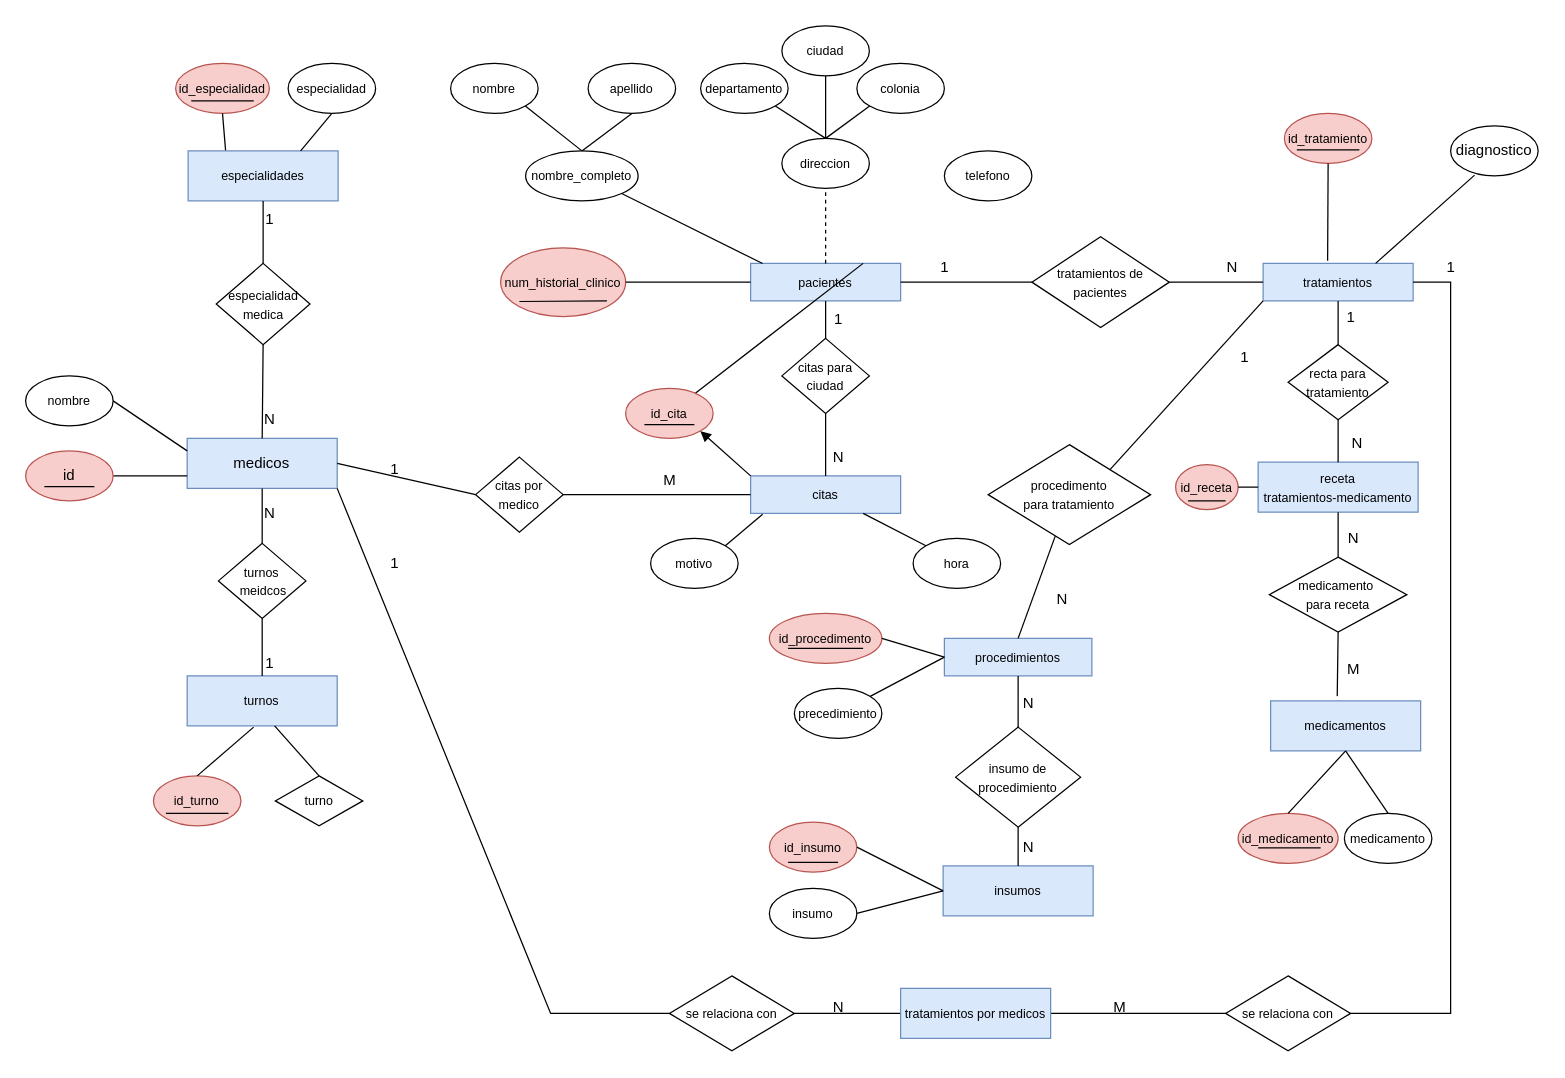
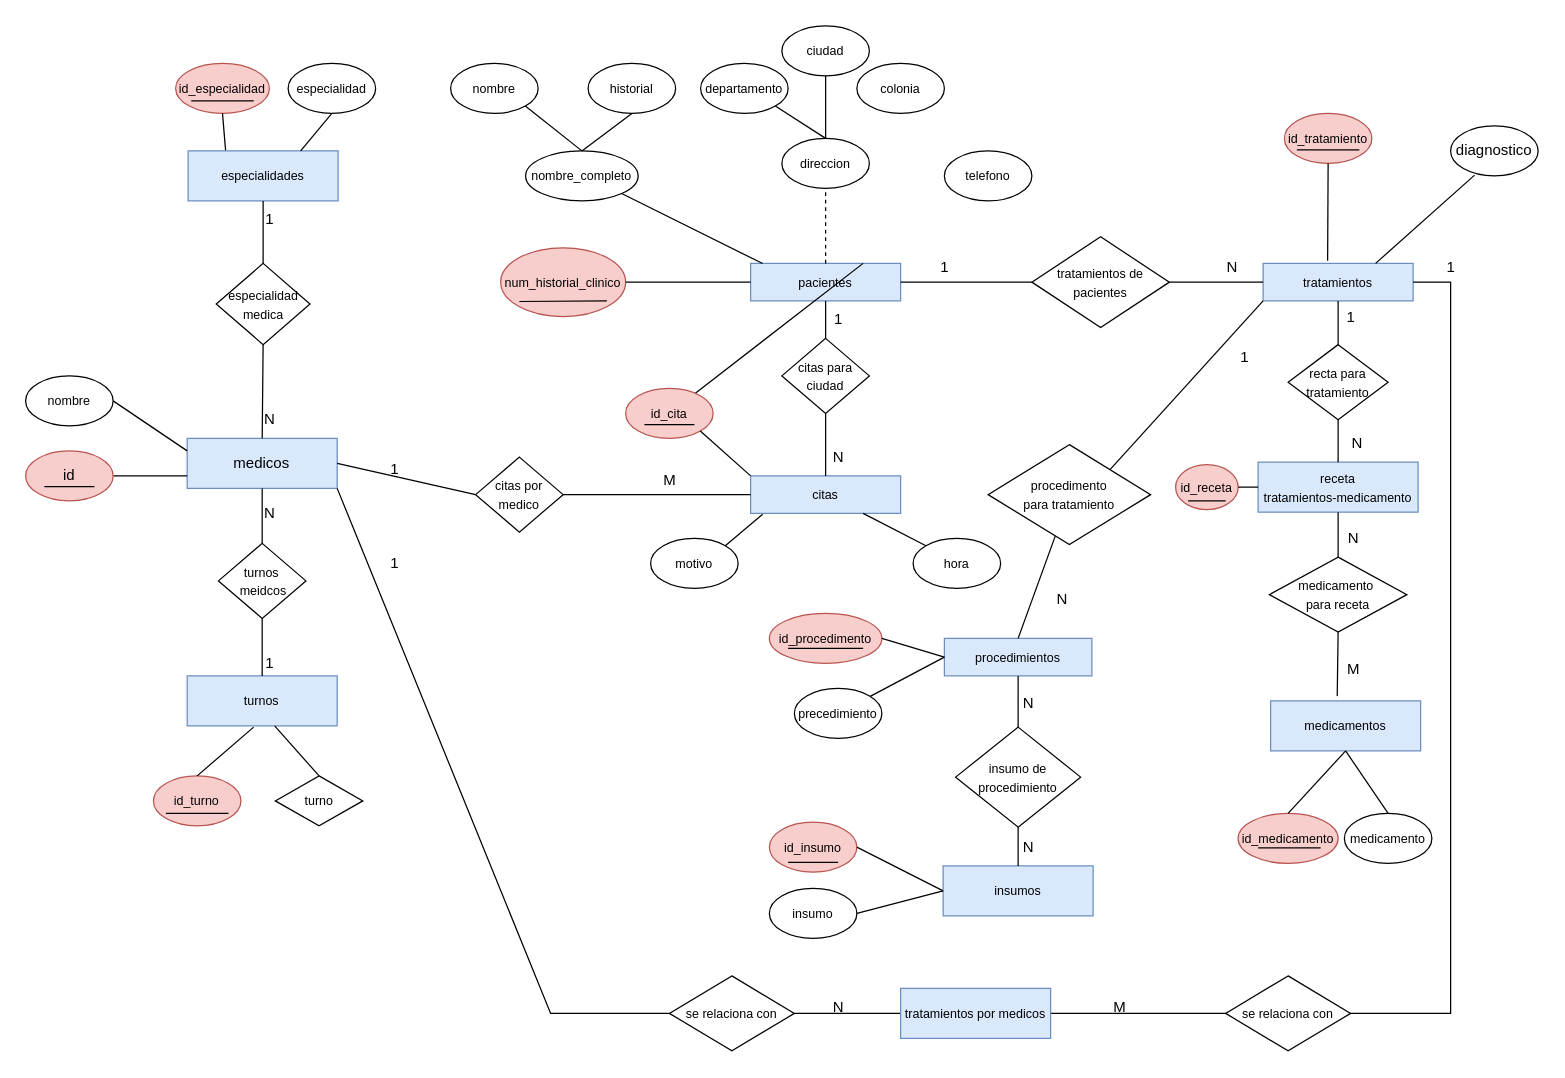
node "apellido": label "apellido" -> "historial"
edge "colonia" -- "direccion": removed
edge "citas" -> "id_cita": arrowhead block -> none
